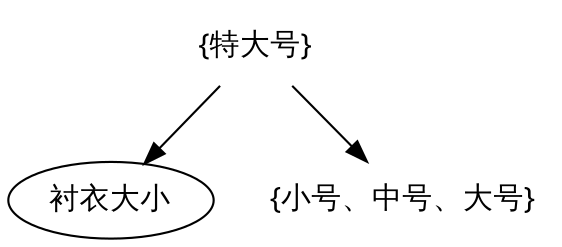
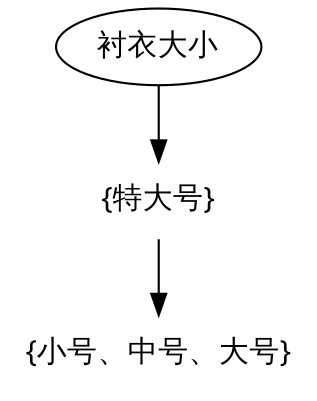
edge "{特大号}" -> "衬衣大小": reversed
